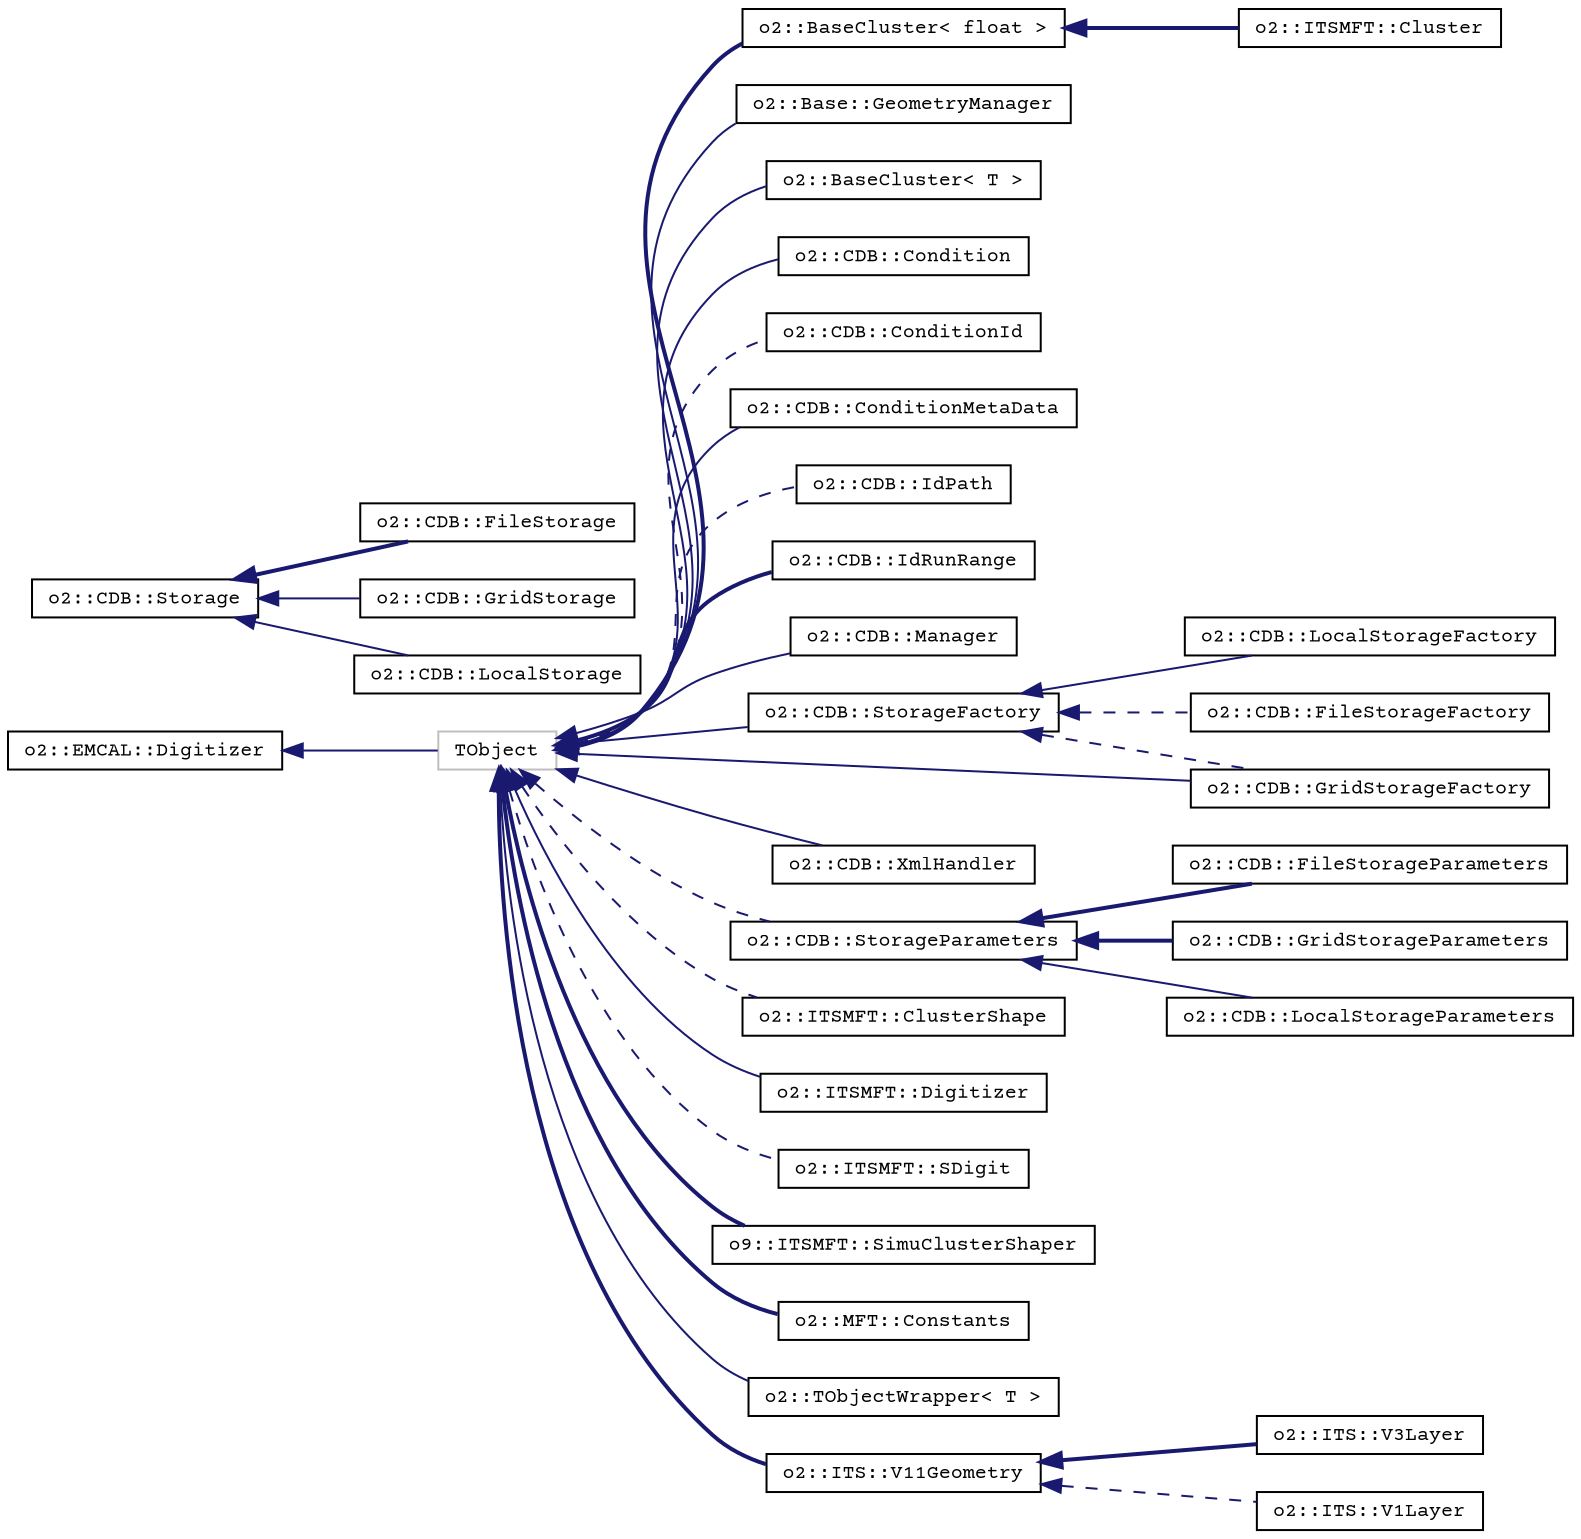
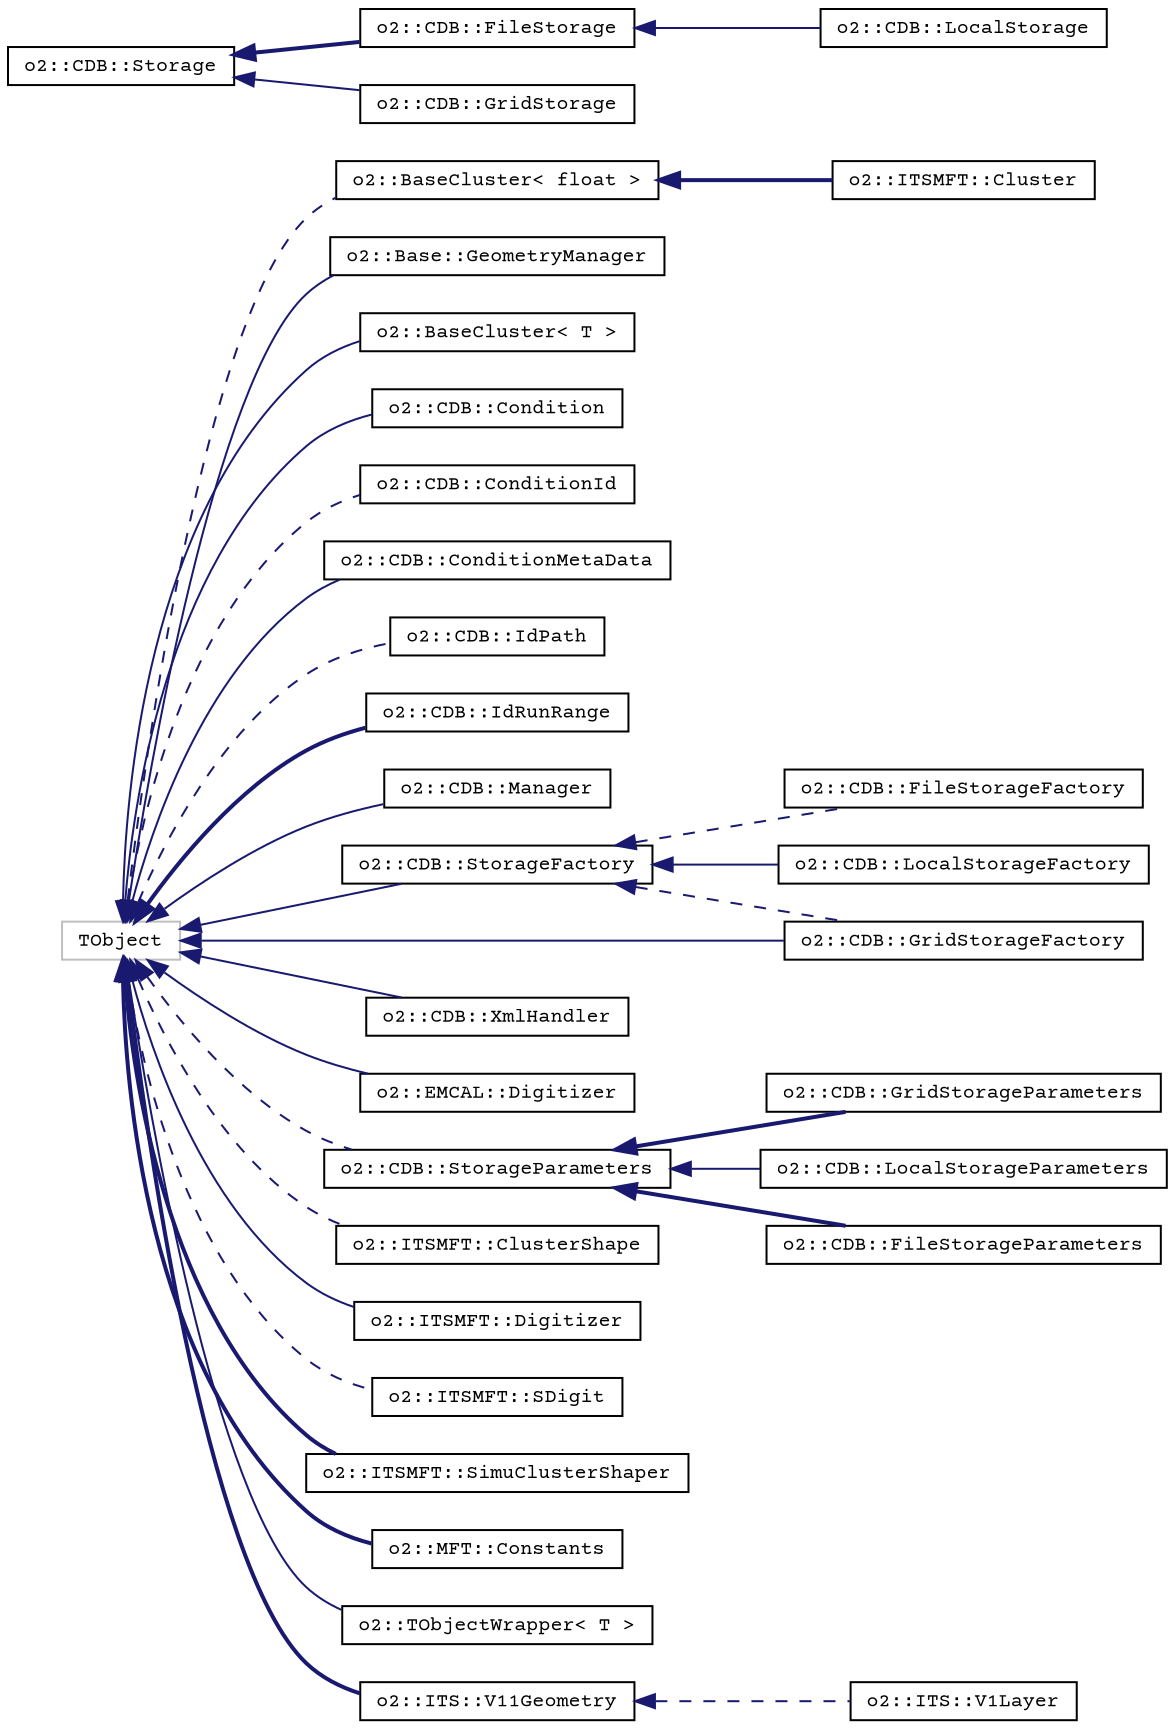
edge "o2::BaseCluster< float >" -> "TObject": style bold -> dashed
edge "o2::CDB::LocalStorage" -> "o2::CDB::Storage": now "o2::CDB::LocalStorage" -> "o2::CDB::FileStorage"
edge "TObject" -> "o2::EMCAL::Digitizer": reversed
node "o9::ITSMFT::SimuClusterShaper": label "o9::ITSMFT::SimuClusterShaper" -> "o2::ITSMFT::SimuClusterShaper"
node "o2::ITS::V3Layer": removed
